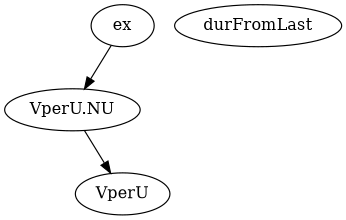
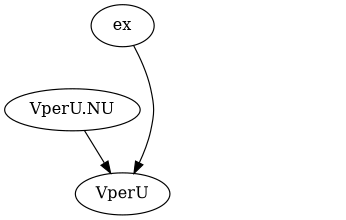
node "durFromLast": removed
edge "ex" -> "VperU.NU": now "ex" -> "VperU"
